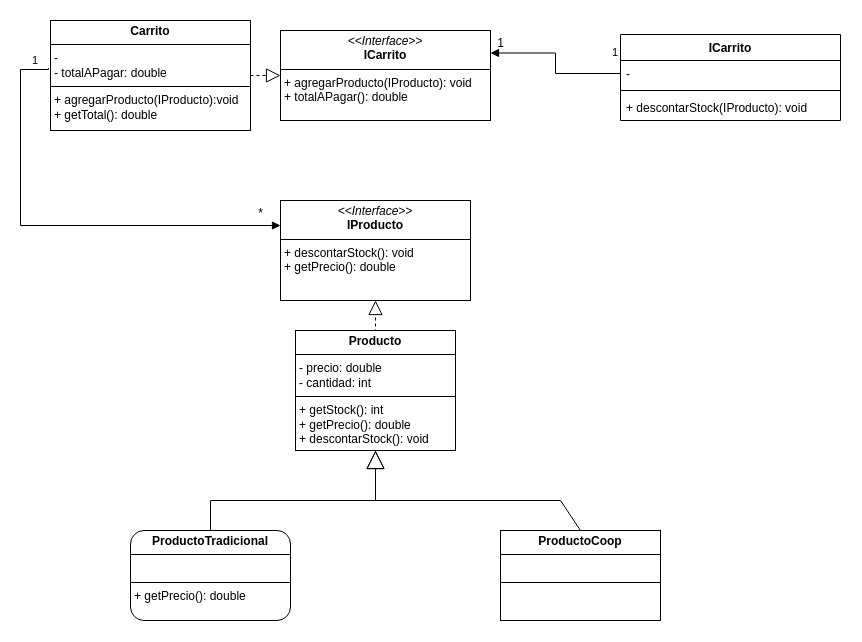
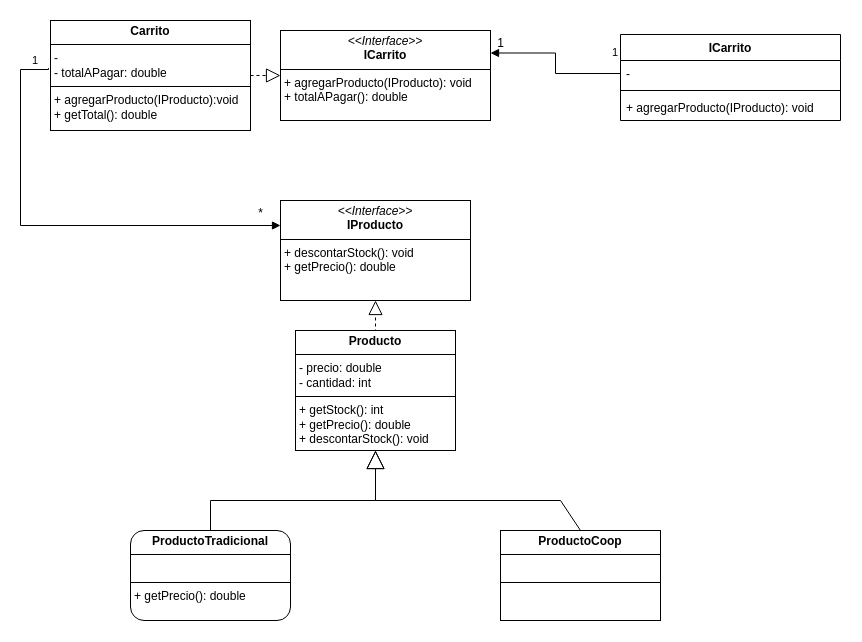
node "+ descontarStock(IProducto): void": label "+ descontarStock(IProducto): void" -> "+ agregarProducto(IProducto): void"
